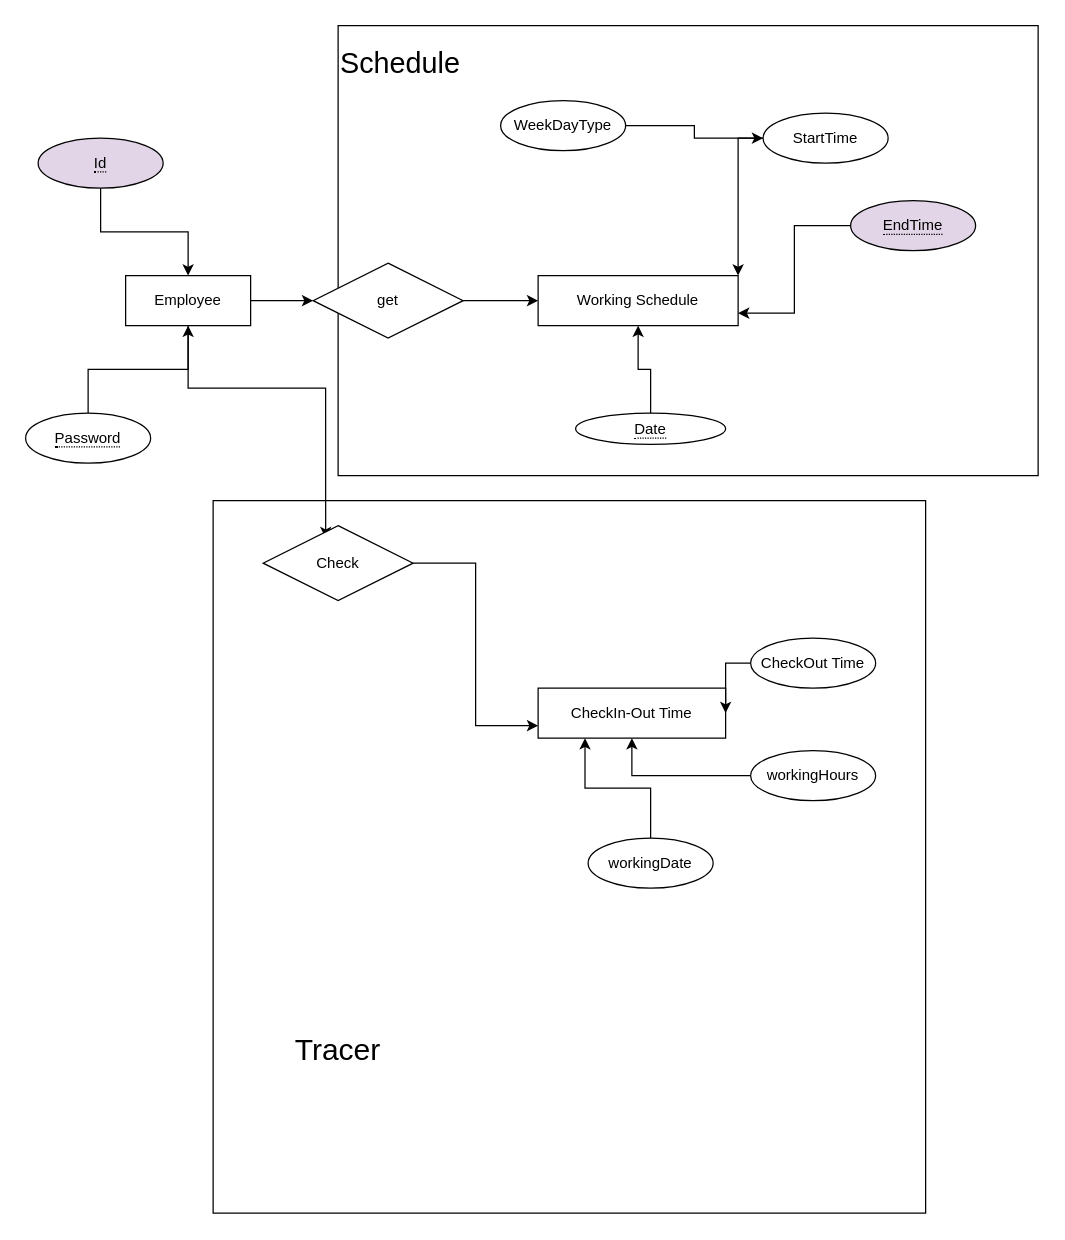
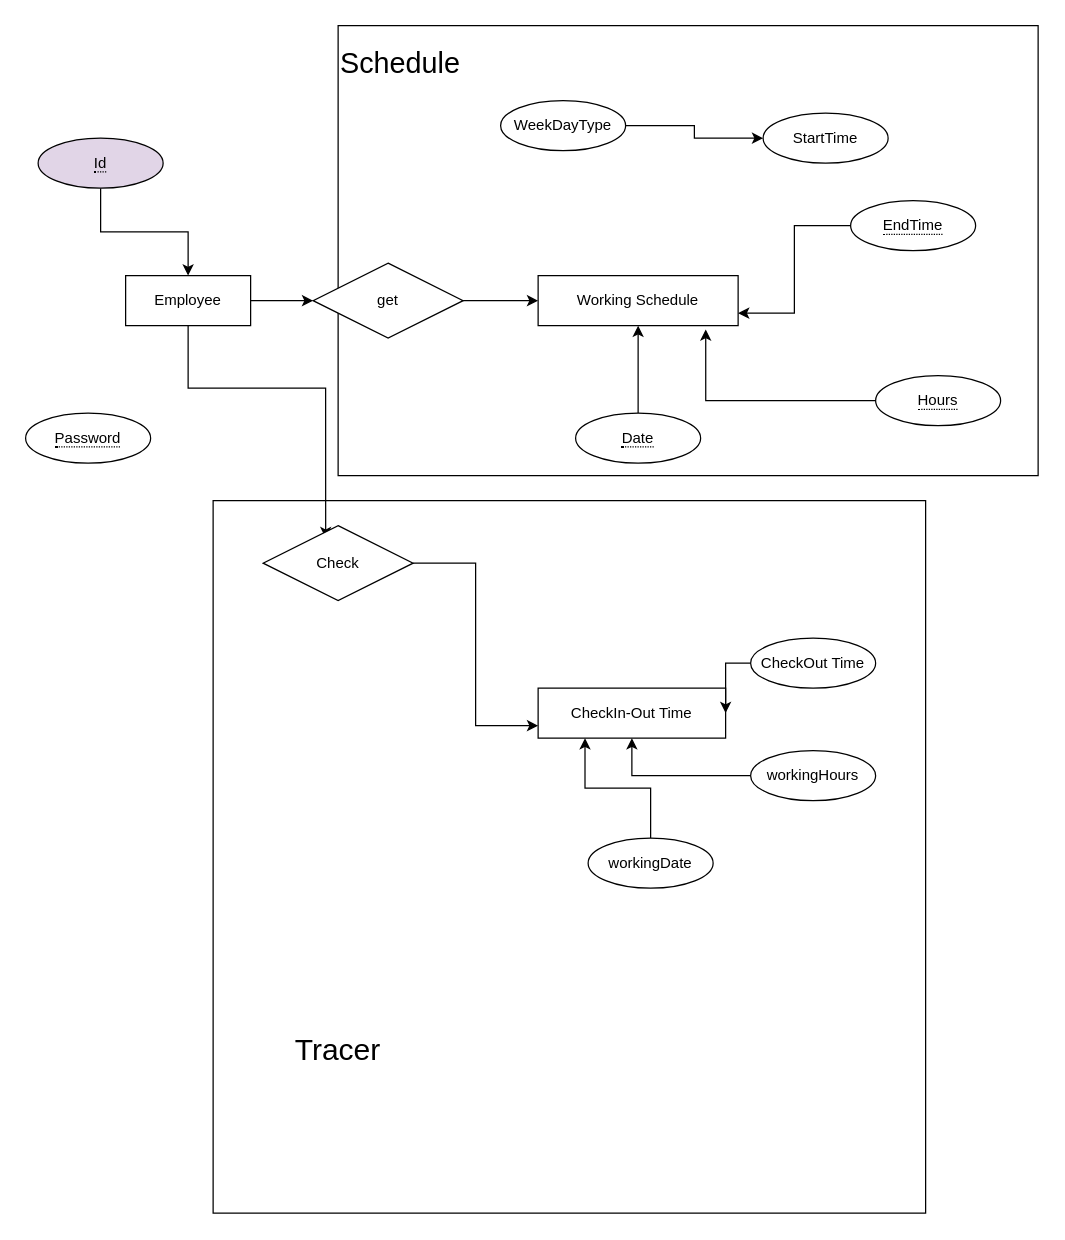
edge "StartTime" -> "Working Schedule": removed
node "EndTime": fillcolor #e1d5e7 -> #ffffff
edge "Password" -> "Employee": removed
edge "Hours" -> "Working Schedule": added
node "Hours": added
node "Date": size 150x31 -> 125x50
